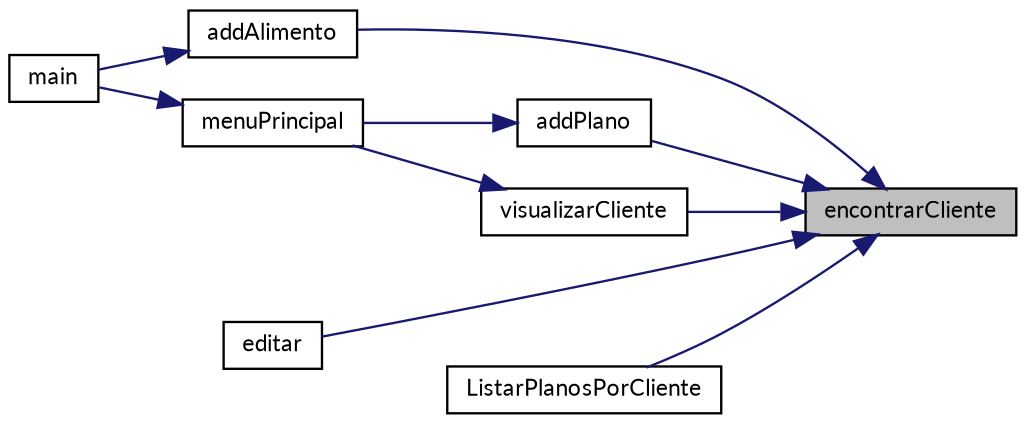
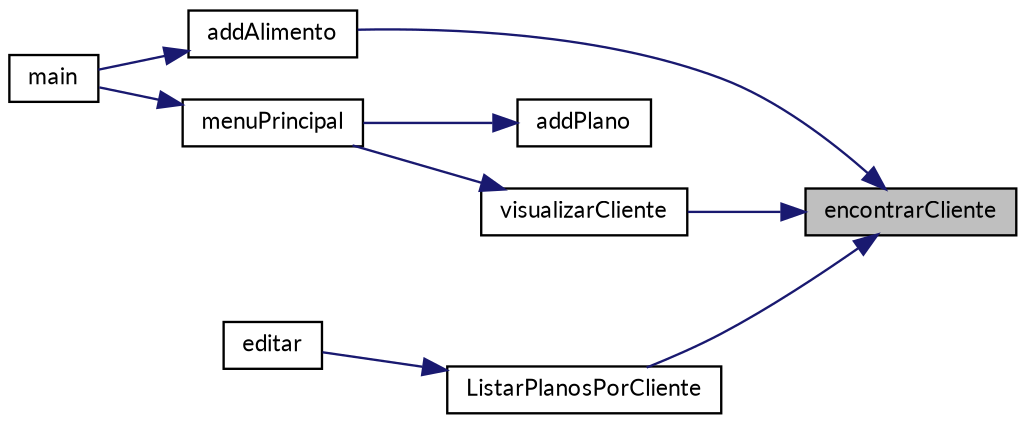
edge "addPlano" -> "encontrarCliente": removed
edge "editar" -> "encontrarCliente": now "editar" -> "ListarPlanosPorCliente"
